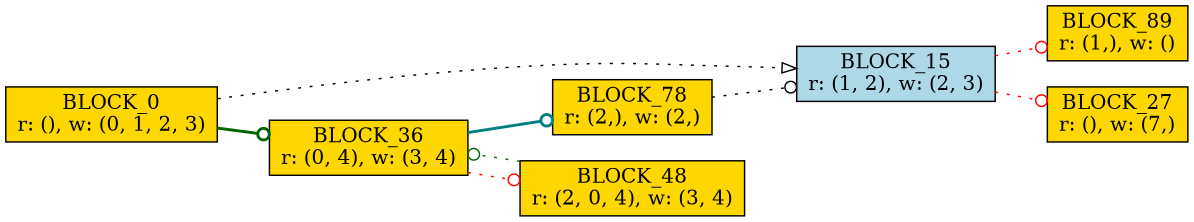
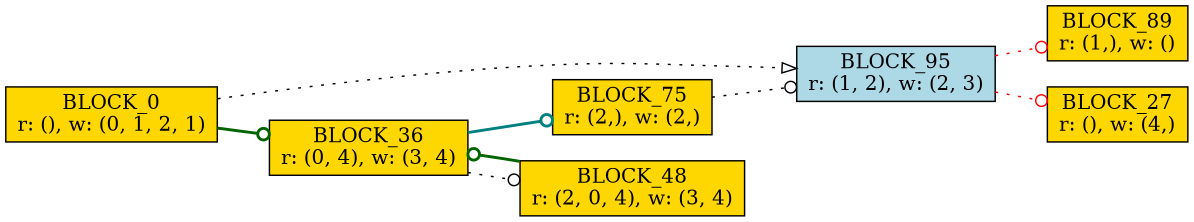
node "BLOCK_15 r: (1, 2), w: (2, 3)": label "BLOCK_15 r: (1, 2), w: (2, 3)" -> "BLOCK_95 r: (1, 2), w: (2, 3)"
node "BLOCK_78 r: (2,), w: (2,)": label "BLOCK_78 r: (2,), w: (2,)" -> "BLOCK_75 r: (2,), w: (2,)"
node "BLOCK_0 r: (), w: (0, 1, 2, 3)": label "BLOCK_0 r: (), w: (0, 1, 2, 3)" -> "BLOCK_0 r: (), w: (0, 1, 2, 1)"
node "BLOCK_27 r: (), w: (7,)": label "BLOCK_27 r: (), w: (7,)" -> "BLOCK_27 r: (), w: (4,)"
edge "BLOCK_48 r: (2, 0, 4), w: (3, 4)" -> "BLOCK_36 r: (0, 4), w: (3, 4)": style dotted -> bold
edge "BLOCK_36 r: (0, 4), w: (3, 4)" -> "BLOCK_48 r: (2, 0, 4), w: (3, 4)": color red -> black
